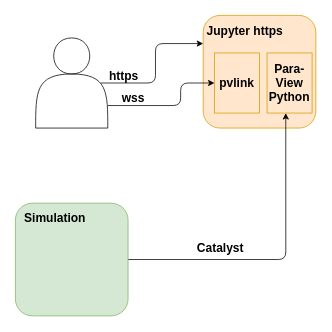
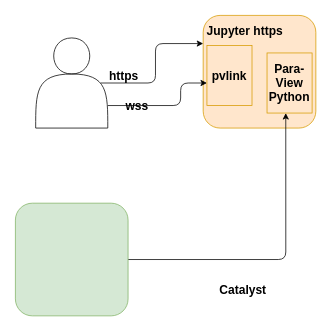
node "pvlink": moved (237, 83) -> (229, 75)
node "wss": moved (147, 98) -> (150, 105)
node "Simulation": removed
node "Catalyst": moved (222, 248) -> (244, 289)
